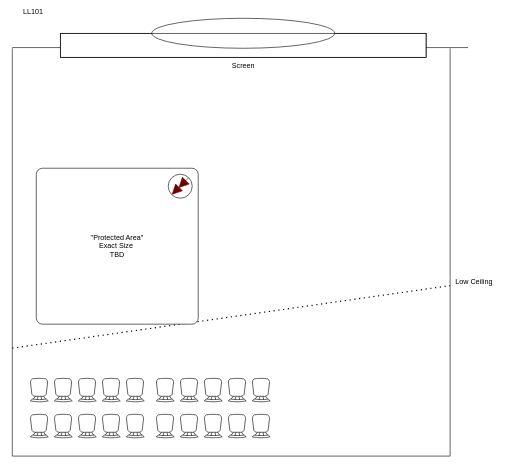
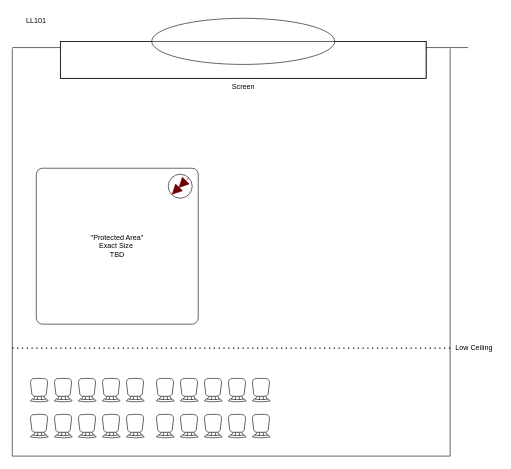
node "LL101": moved (33, 12) -> (36, 21)
node "Screen": size 366x39 -> 366x60
node "Low Ceiling": moved (474, 282) -> (474, 348)
